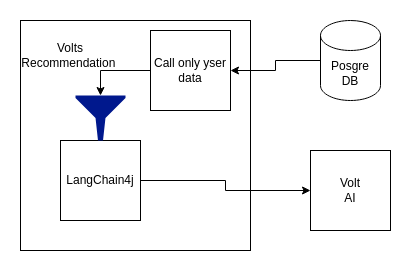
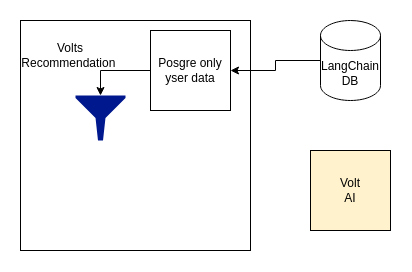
node "Call only yser data": label "Call only yser data" -> "Posgre only yser data"
node "Posgre DB": label "Posgre DB" -> "LangChain DB"
node "LangChain4j": removed
edge "LangChain4j" -> "Volt AI": removed
node "Volt AI": fillcolor #ffffff -> #fff2cc
